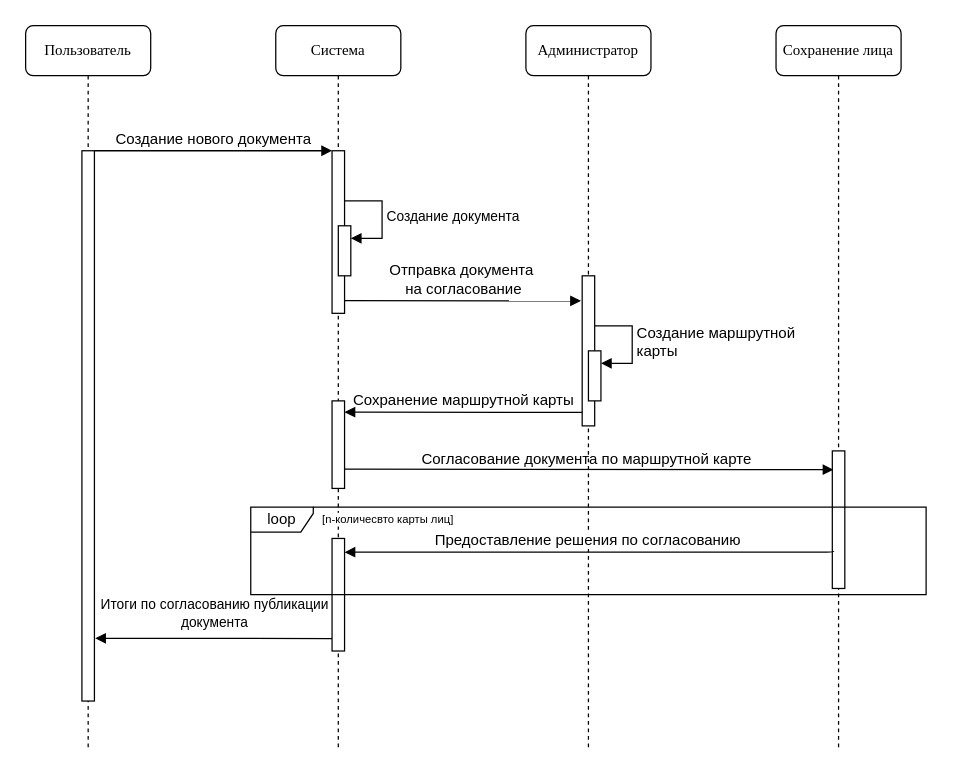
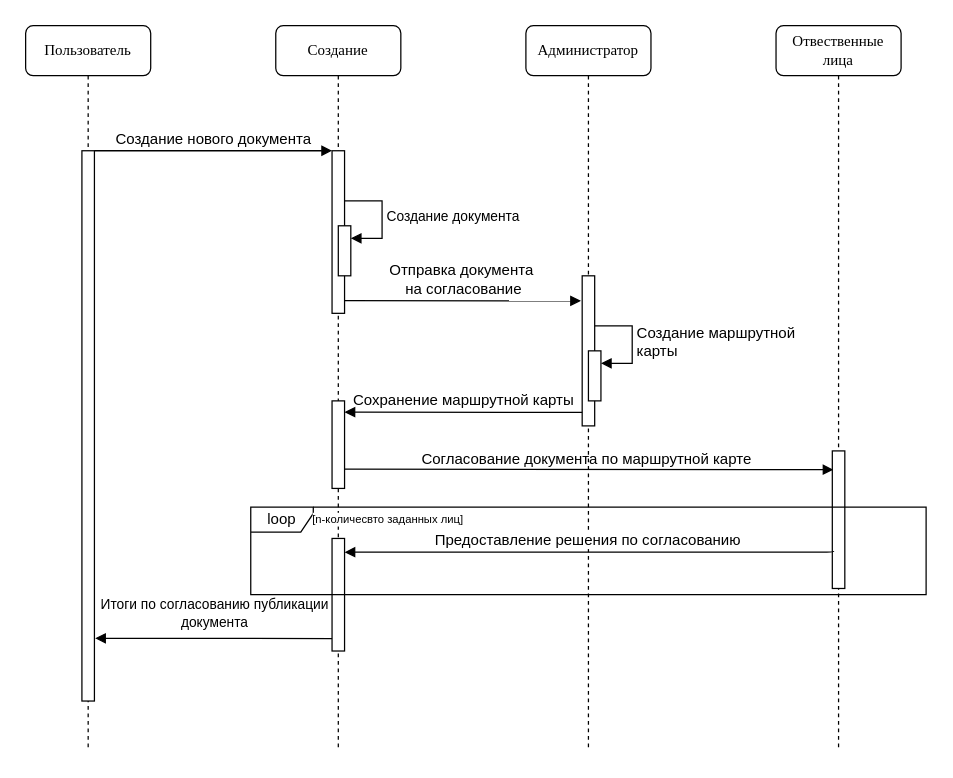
node "Система": label "Система" -> "Создание"
node "Сохранение лица": label "Сохранение лица" -> "Отвественные лица"
node "[n-количесвто карты лиц]": label "[n-количесвто карты лиц]" -> "[n-количесвто заданных лиц]"
